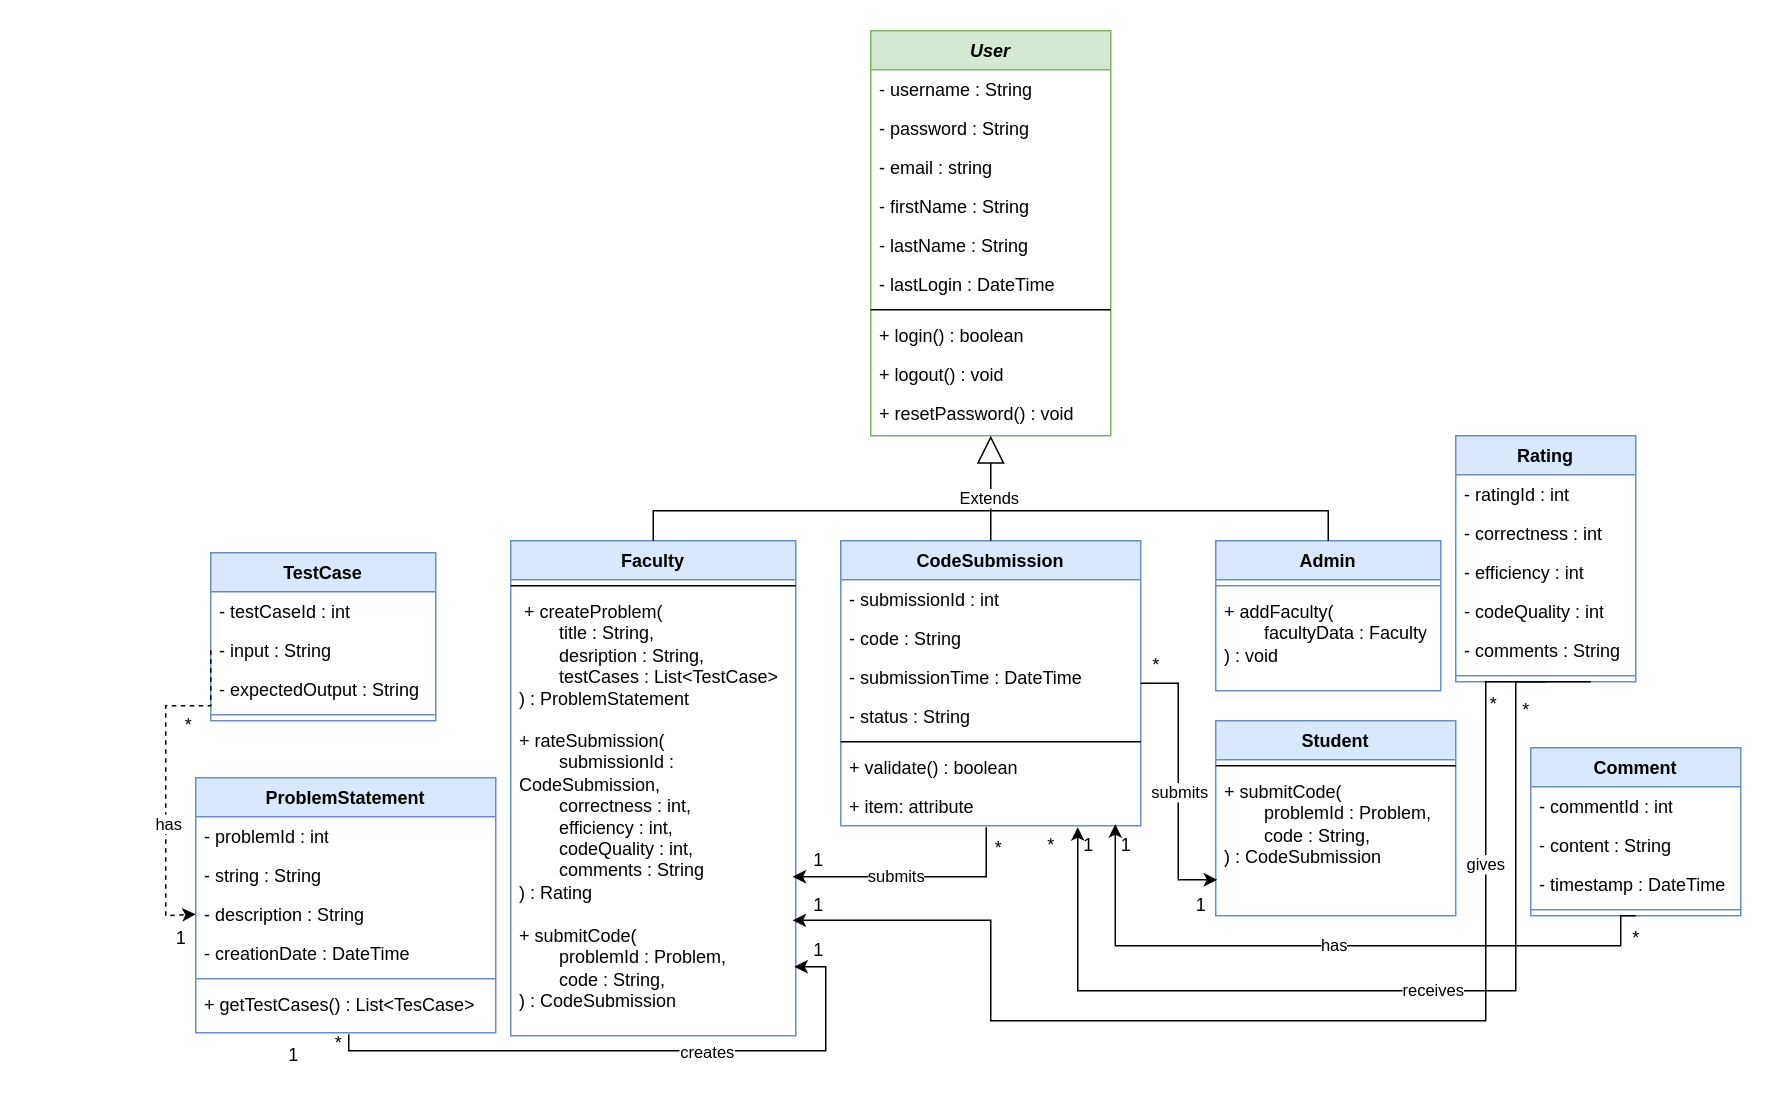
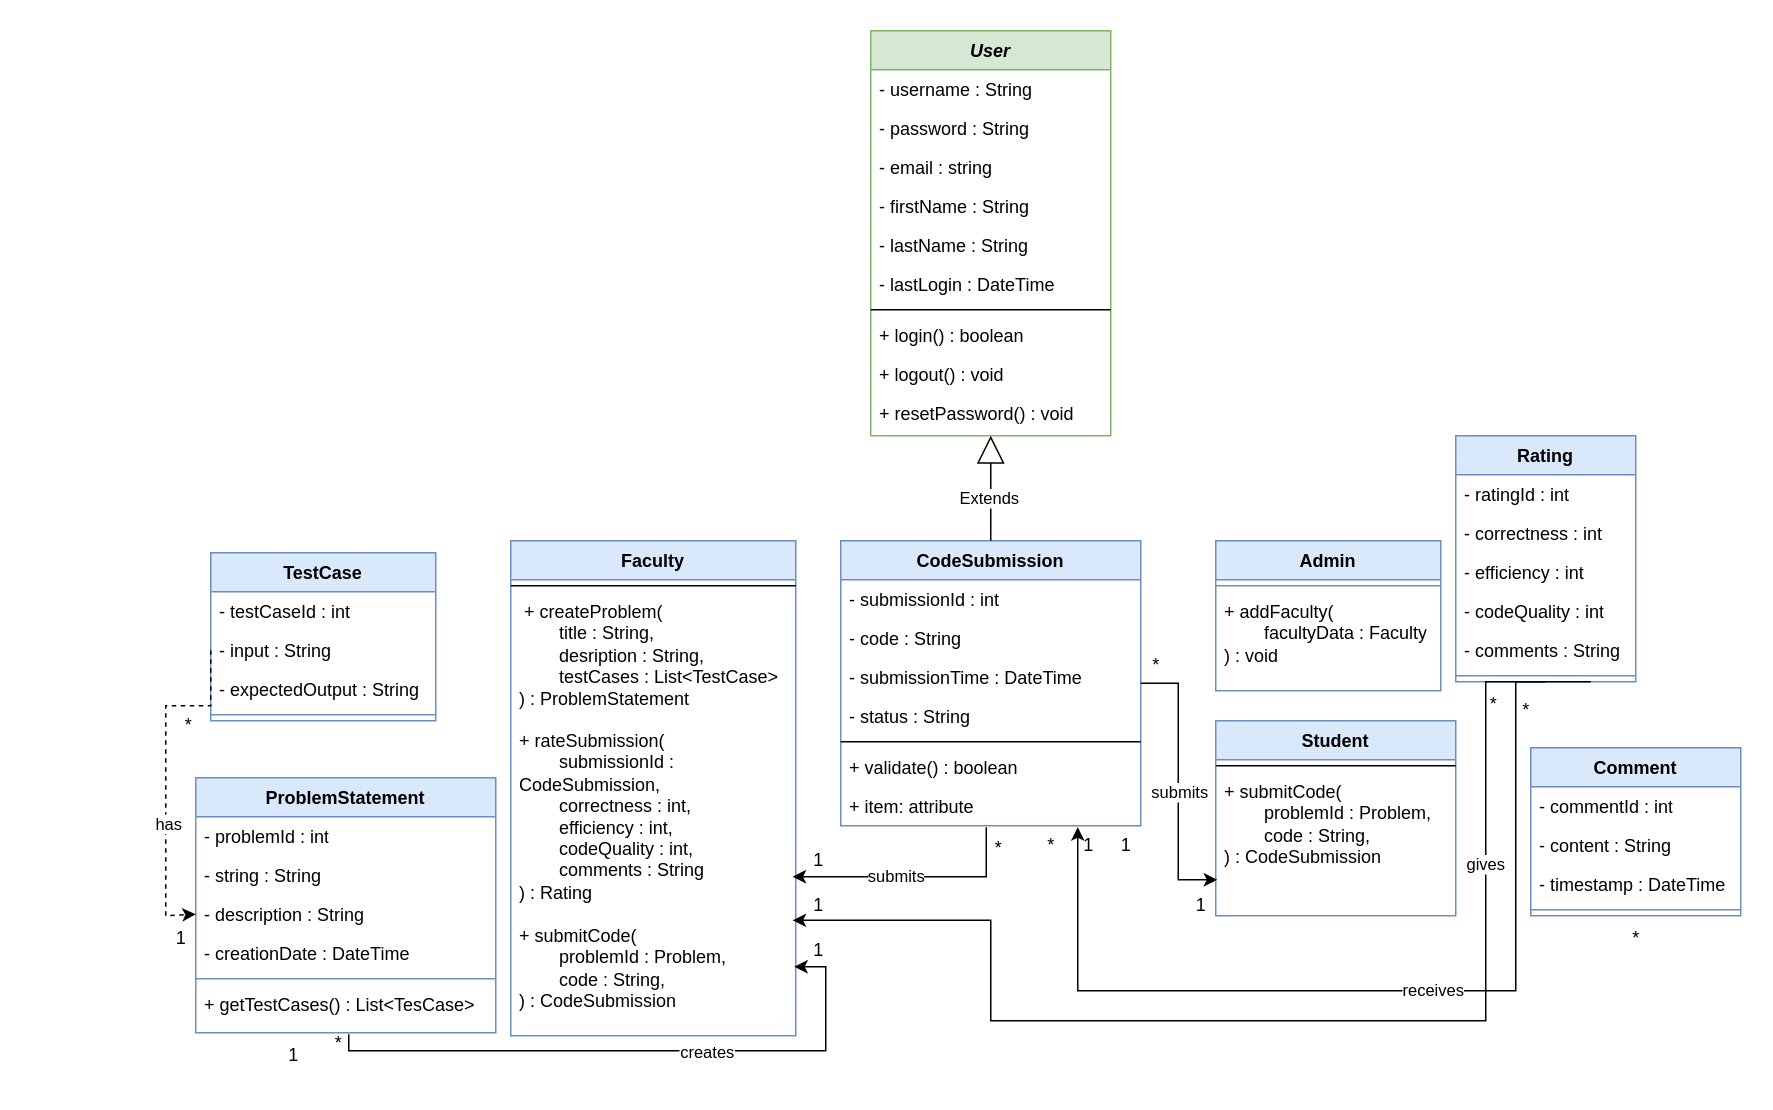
edge "Admin" -- "Faculty": removed
edge "Comment" -> "+ item: attribute": removed, label "has"
